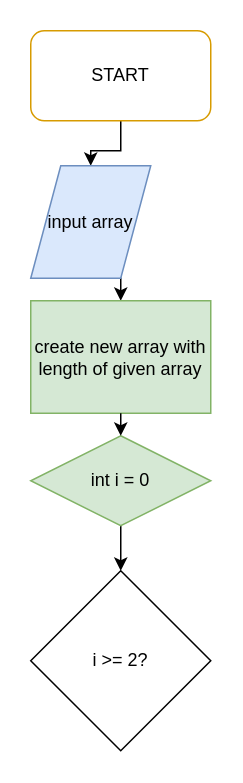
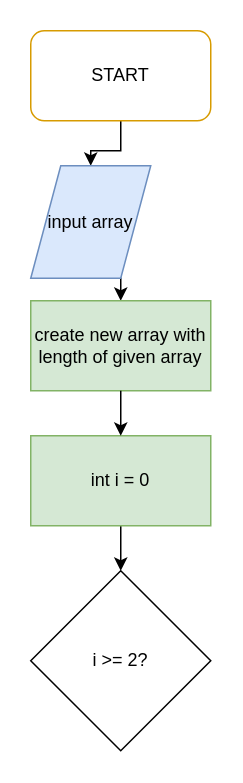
node "create new array with length of given array": size 180x113 -> 180x90
node "int i = 0": shape diamond -> rectangle
